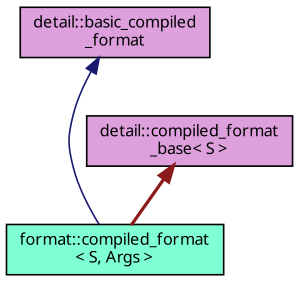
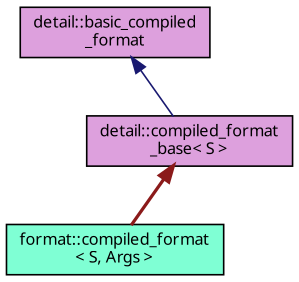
edge "format::compiled_format < S, Args >" -> "detail::basic_compiled _format": now "detail::compiled_format _base< S >" -> "detail::basic_compiled _format"
